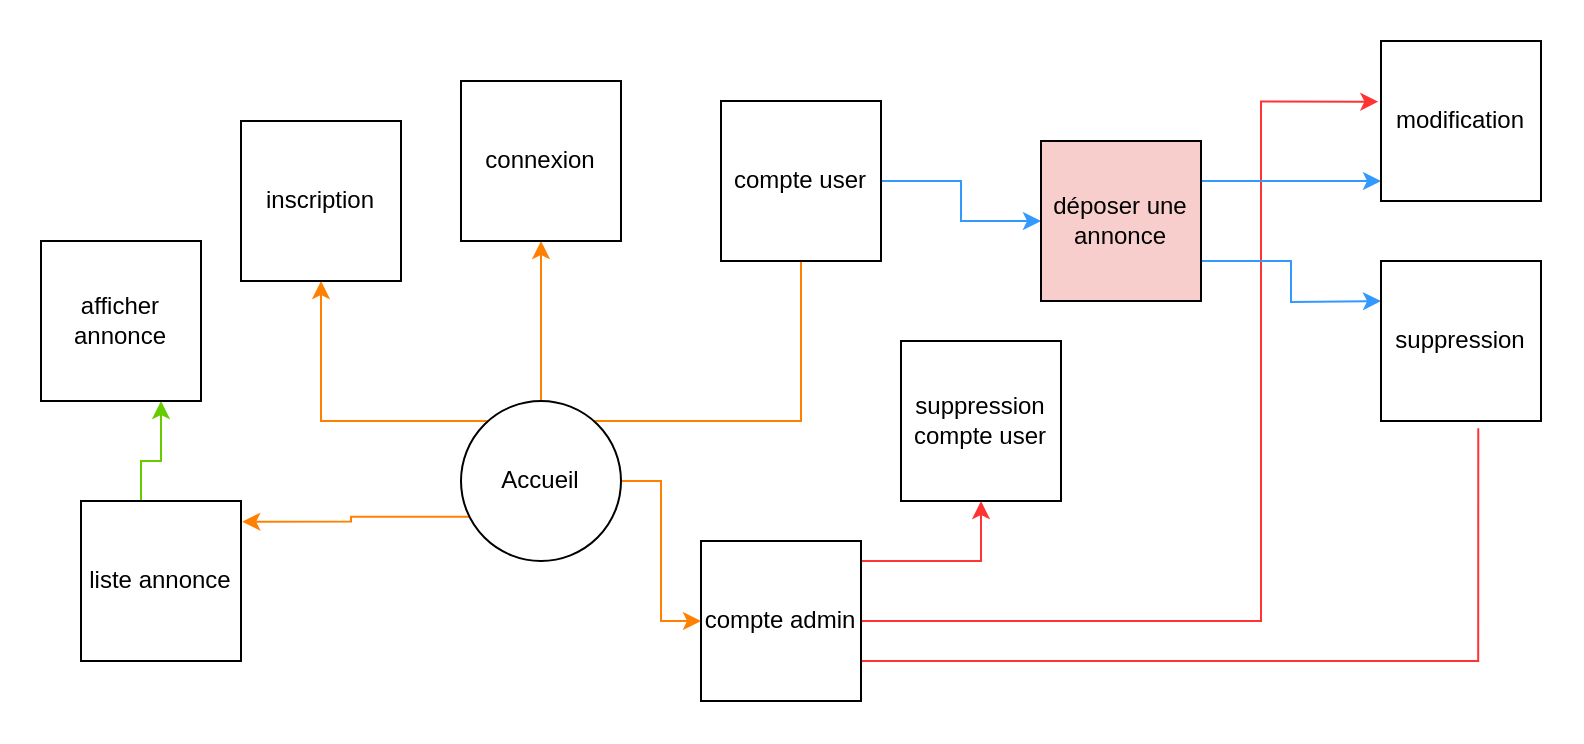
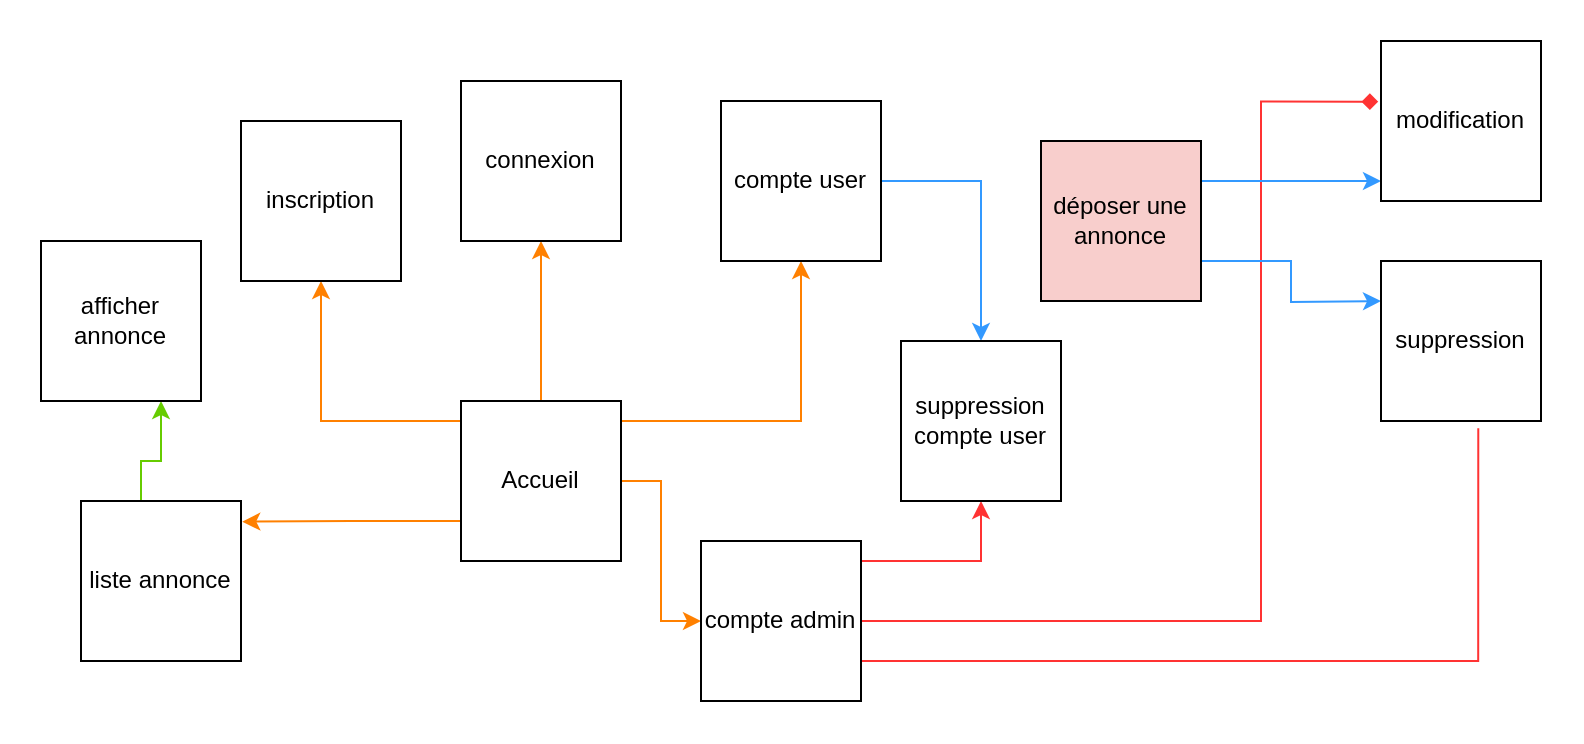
edge "compte admin" -> "modification": arrowhead classic -> diamond
edge "compte user" -> "déposer une annonce": now "compte user" -> "suppression compte user"
edge "compte user" -- "Accueil": arrowhead none -> classic
node "Accueil": shape ellipse -> rectangle
